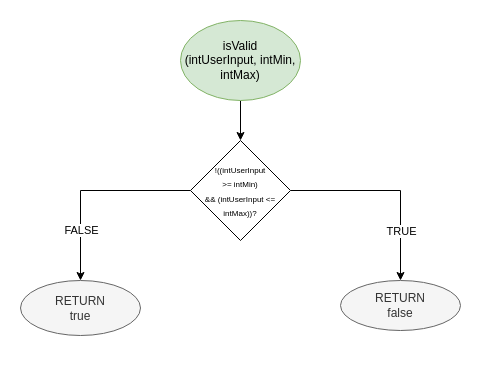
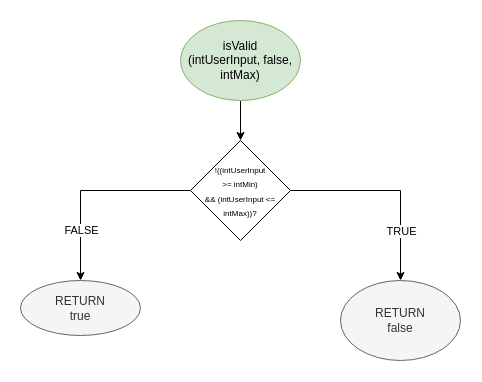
node "isValid (intUserInput, intMin, intMax)": label "isValid (intUserInput, intMin, intMax)" -> "isValid (intUserInput, false, intMax)"
node "RETURN false": size 120x50 -> 120x80
